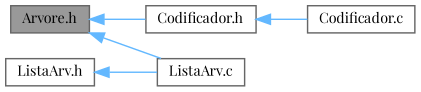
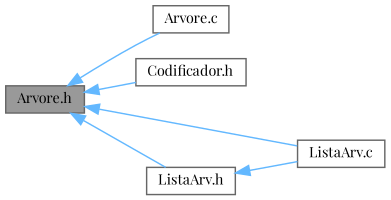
node "Arvore.c": added
node "Codificador.c": removed
edge "ListaArv.h" -> "Arvore.h": added
